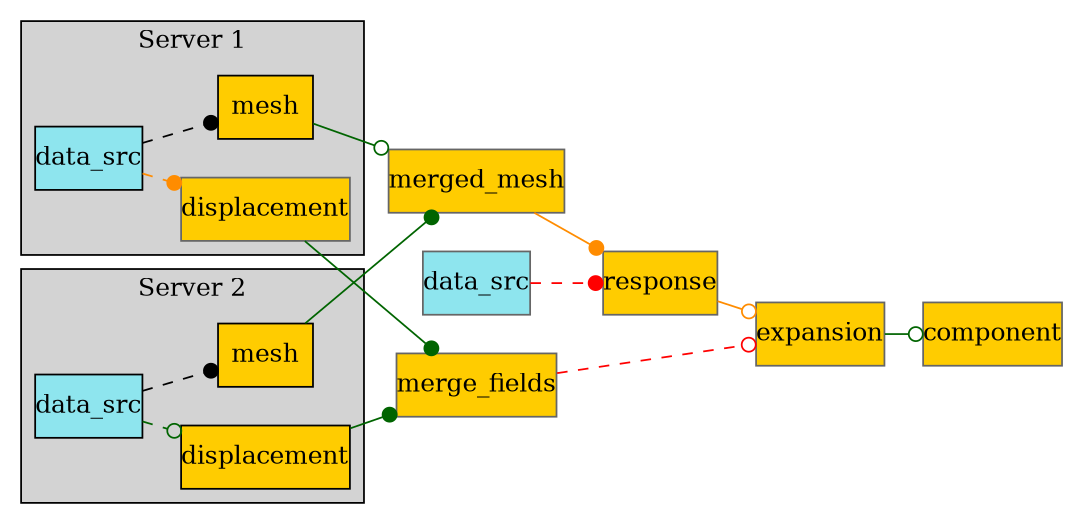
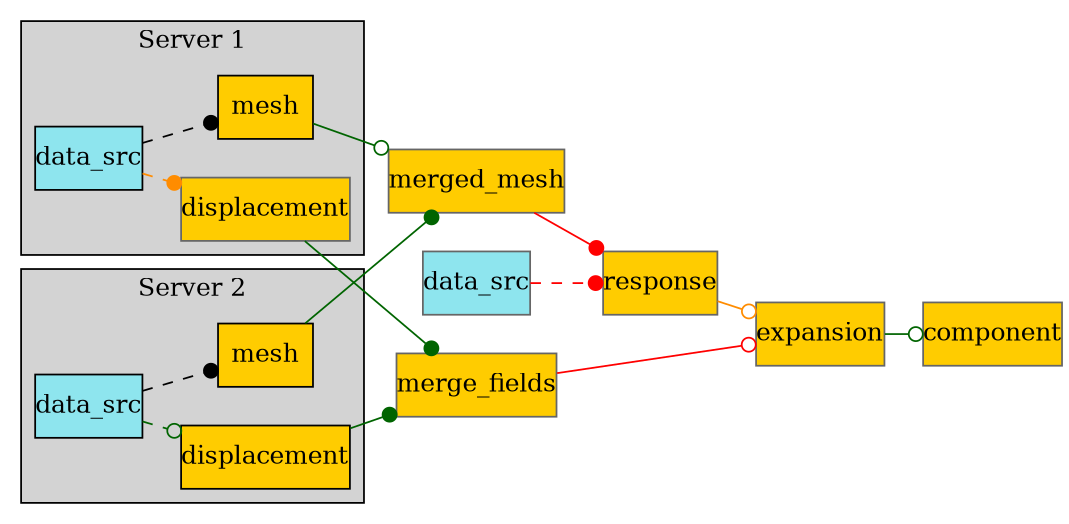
edge "merged_mesh" -> "response": color darkorange -> red
edge "merge_fields" -> "expansion": style dashed -> solid
